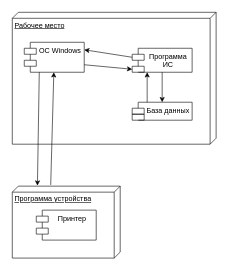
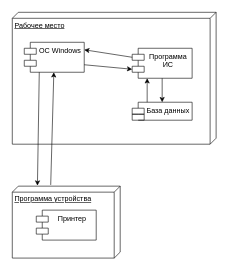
node "Программа ИС": size 60x24 -> 60x30
